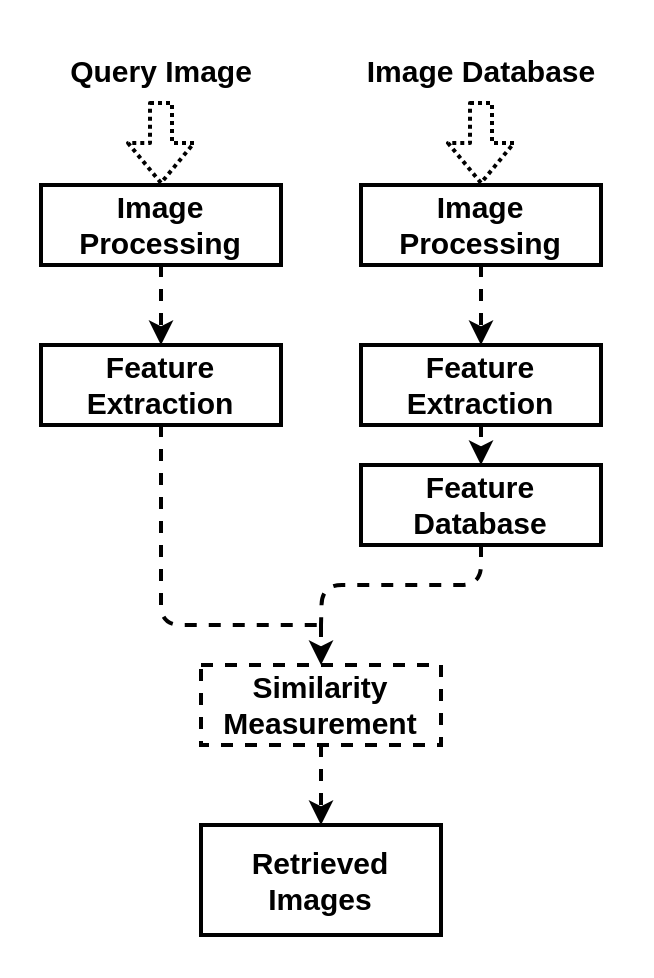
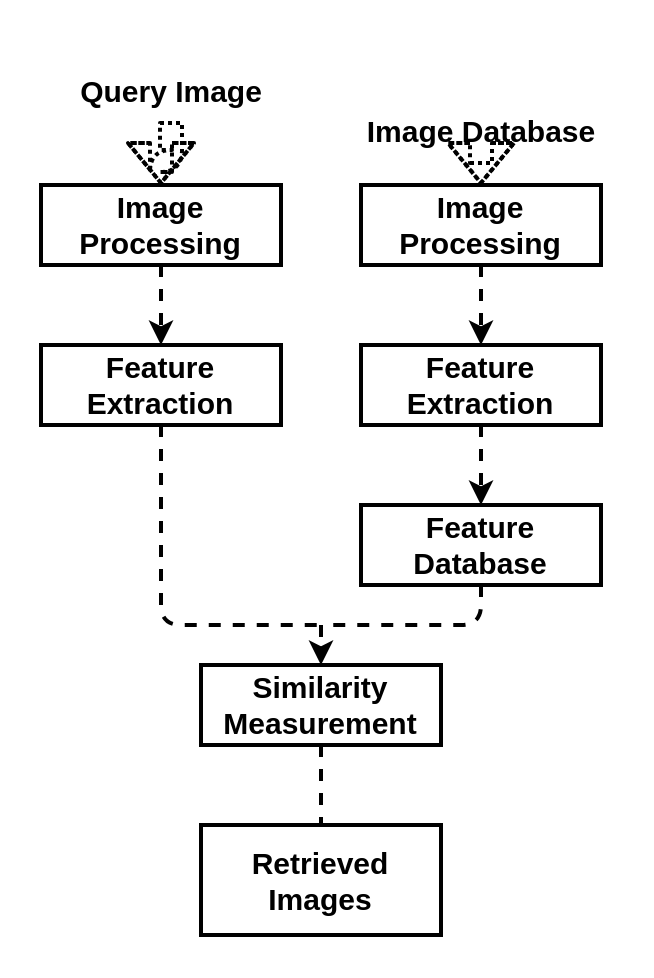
node "Query Image": moved (161, 71) -> (171, 91)
node "Image Database": moved (481, 71) -> (481, 131)
node "Feature Database": moved (481, 505) -> (481, 545)
node "Similarity Measurement": style dashed -> solid
edge "Similarity Measurement" -> "Retrieved Images": arrowhead classic -> none
